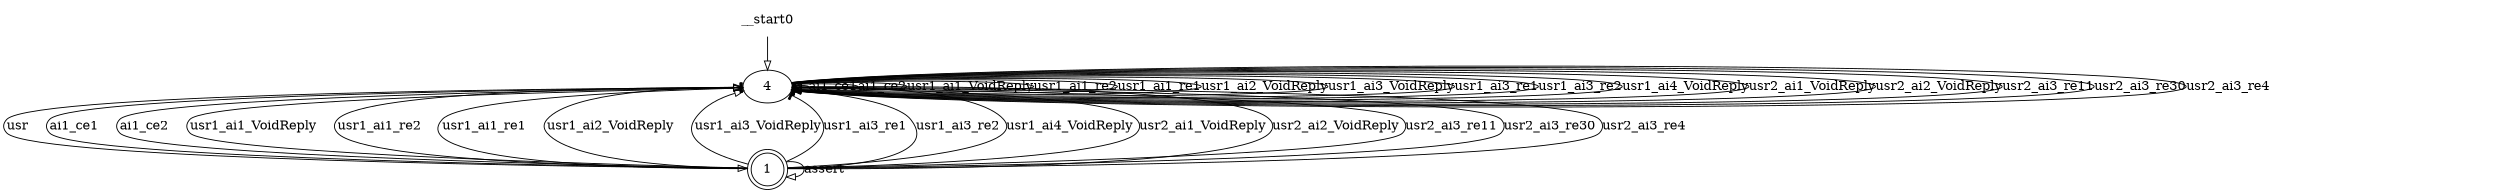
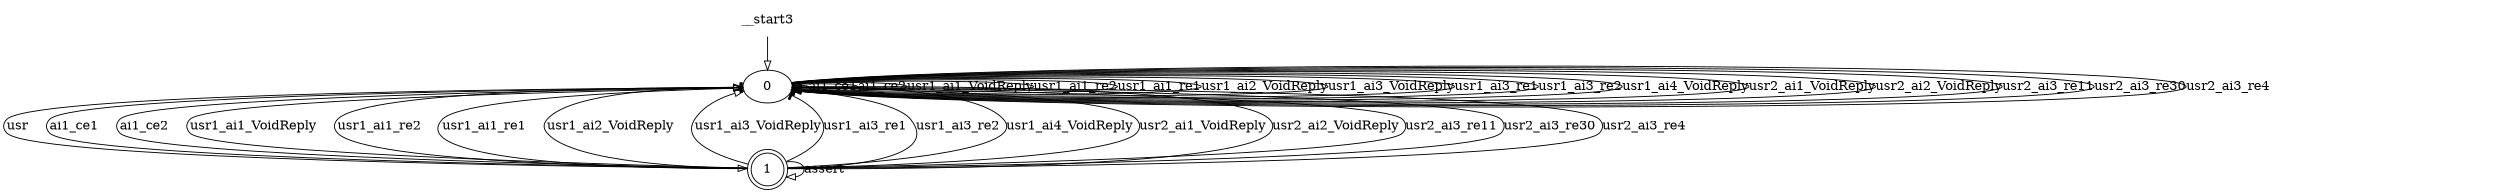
node "__start0": label "__start0" -> "__start3"
node "4": label "4" -> "0"
